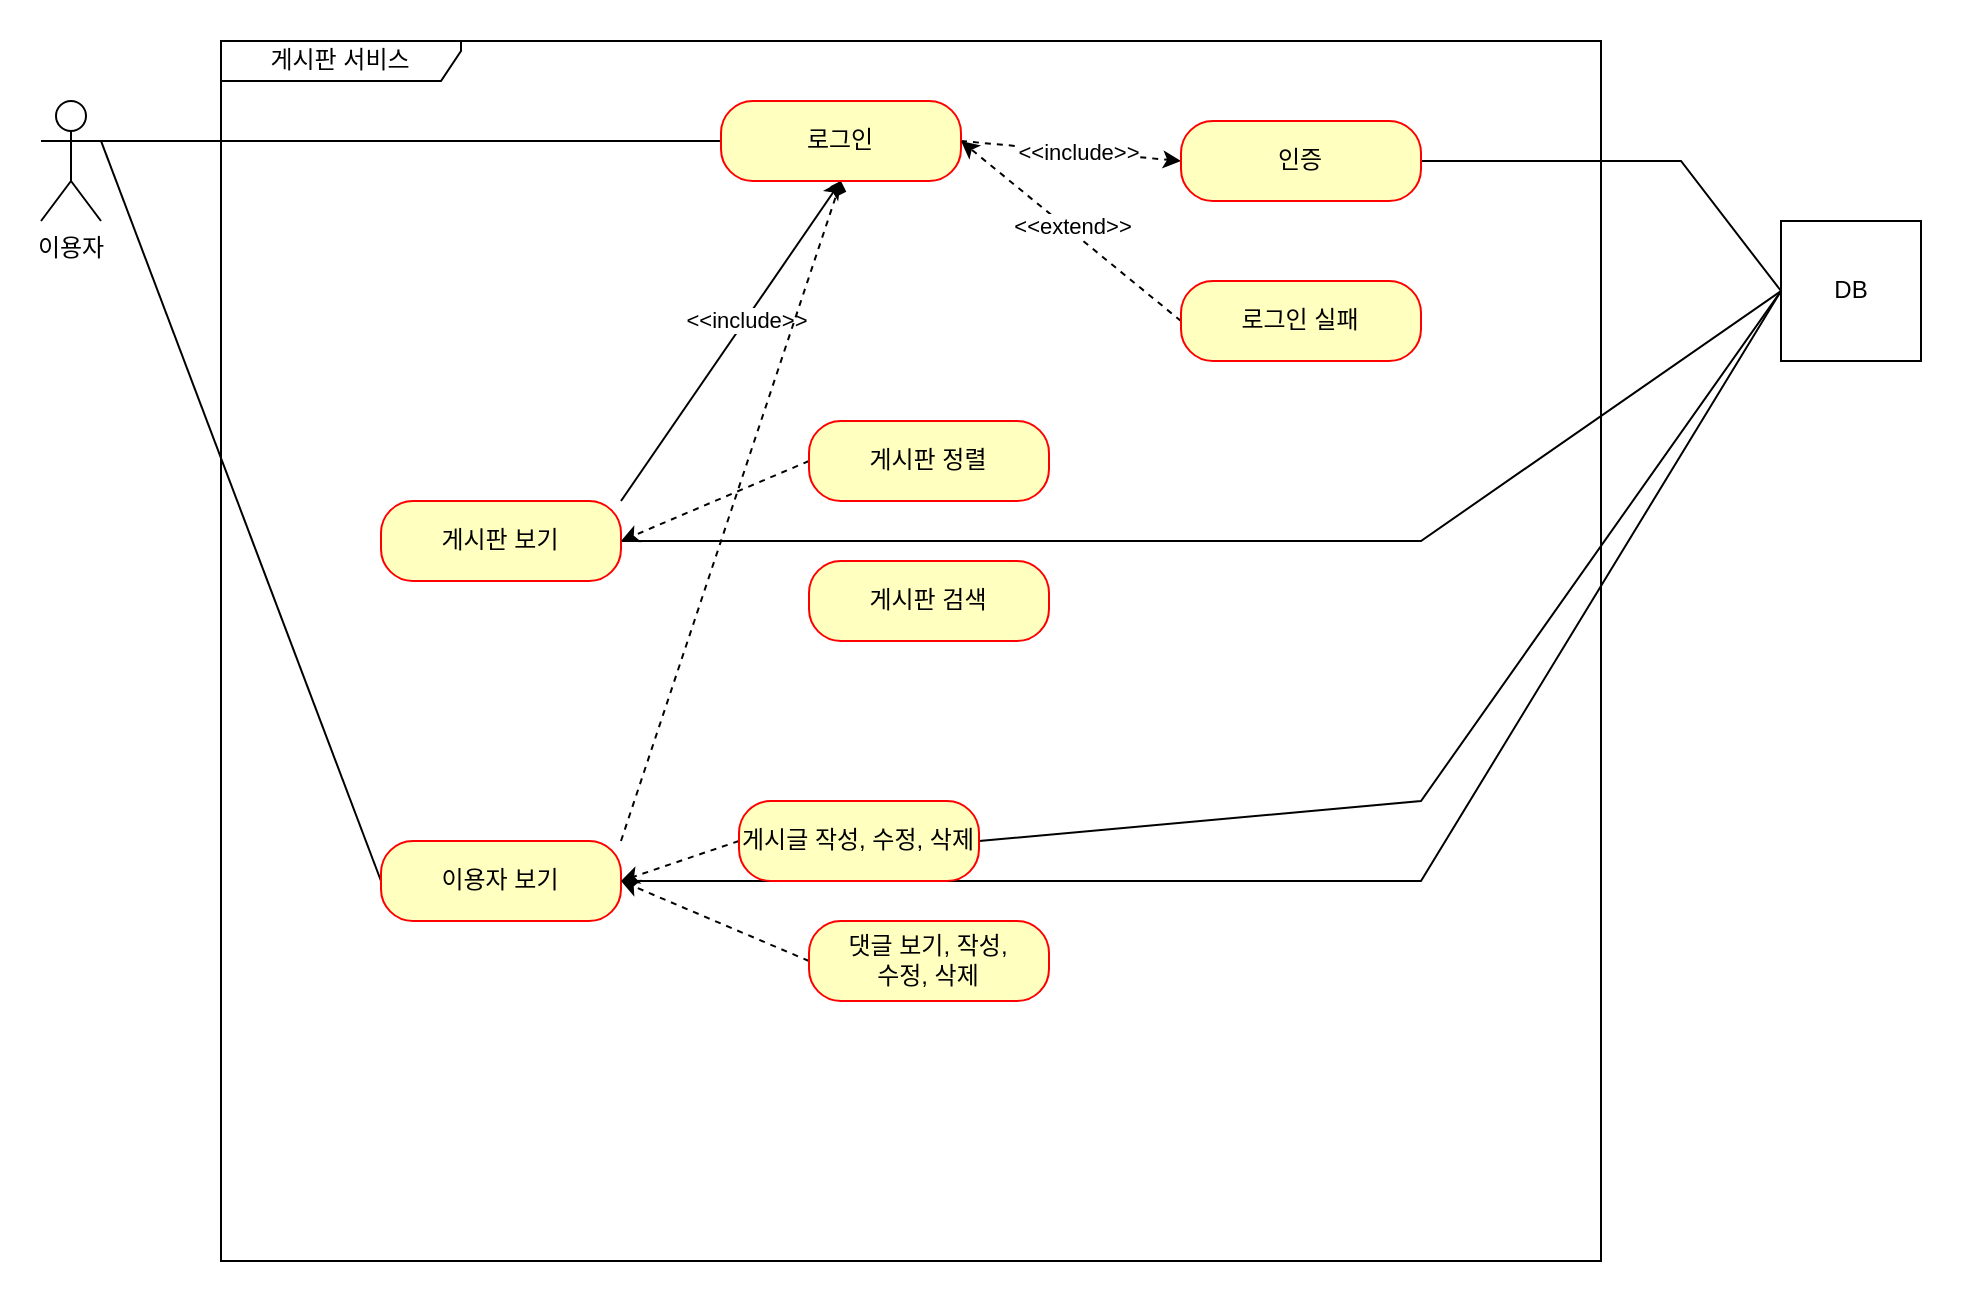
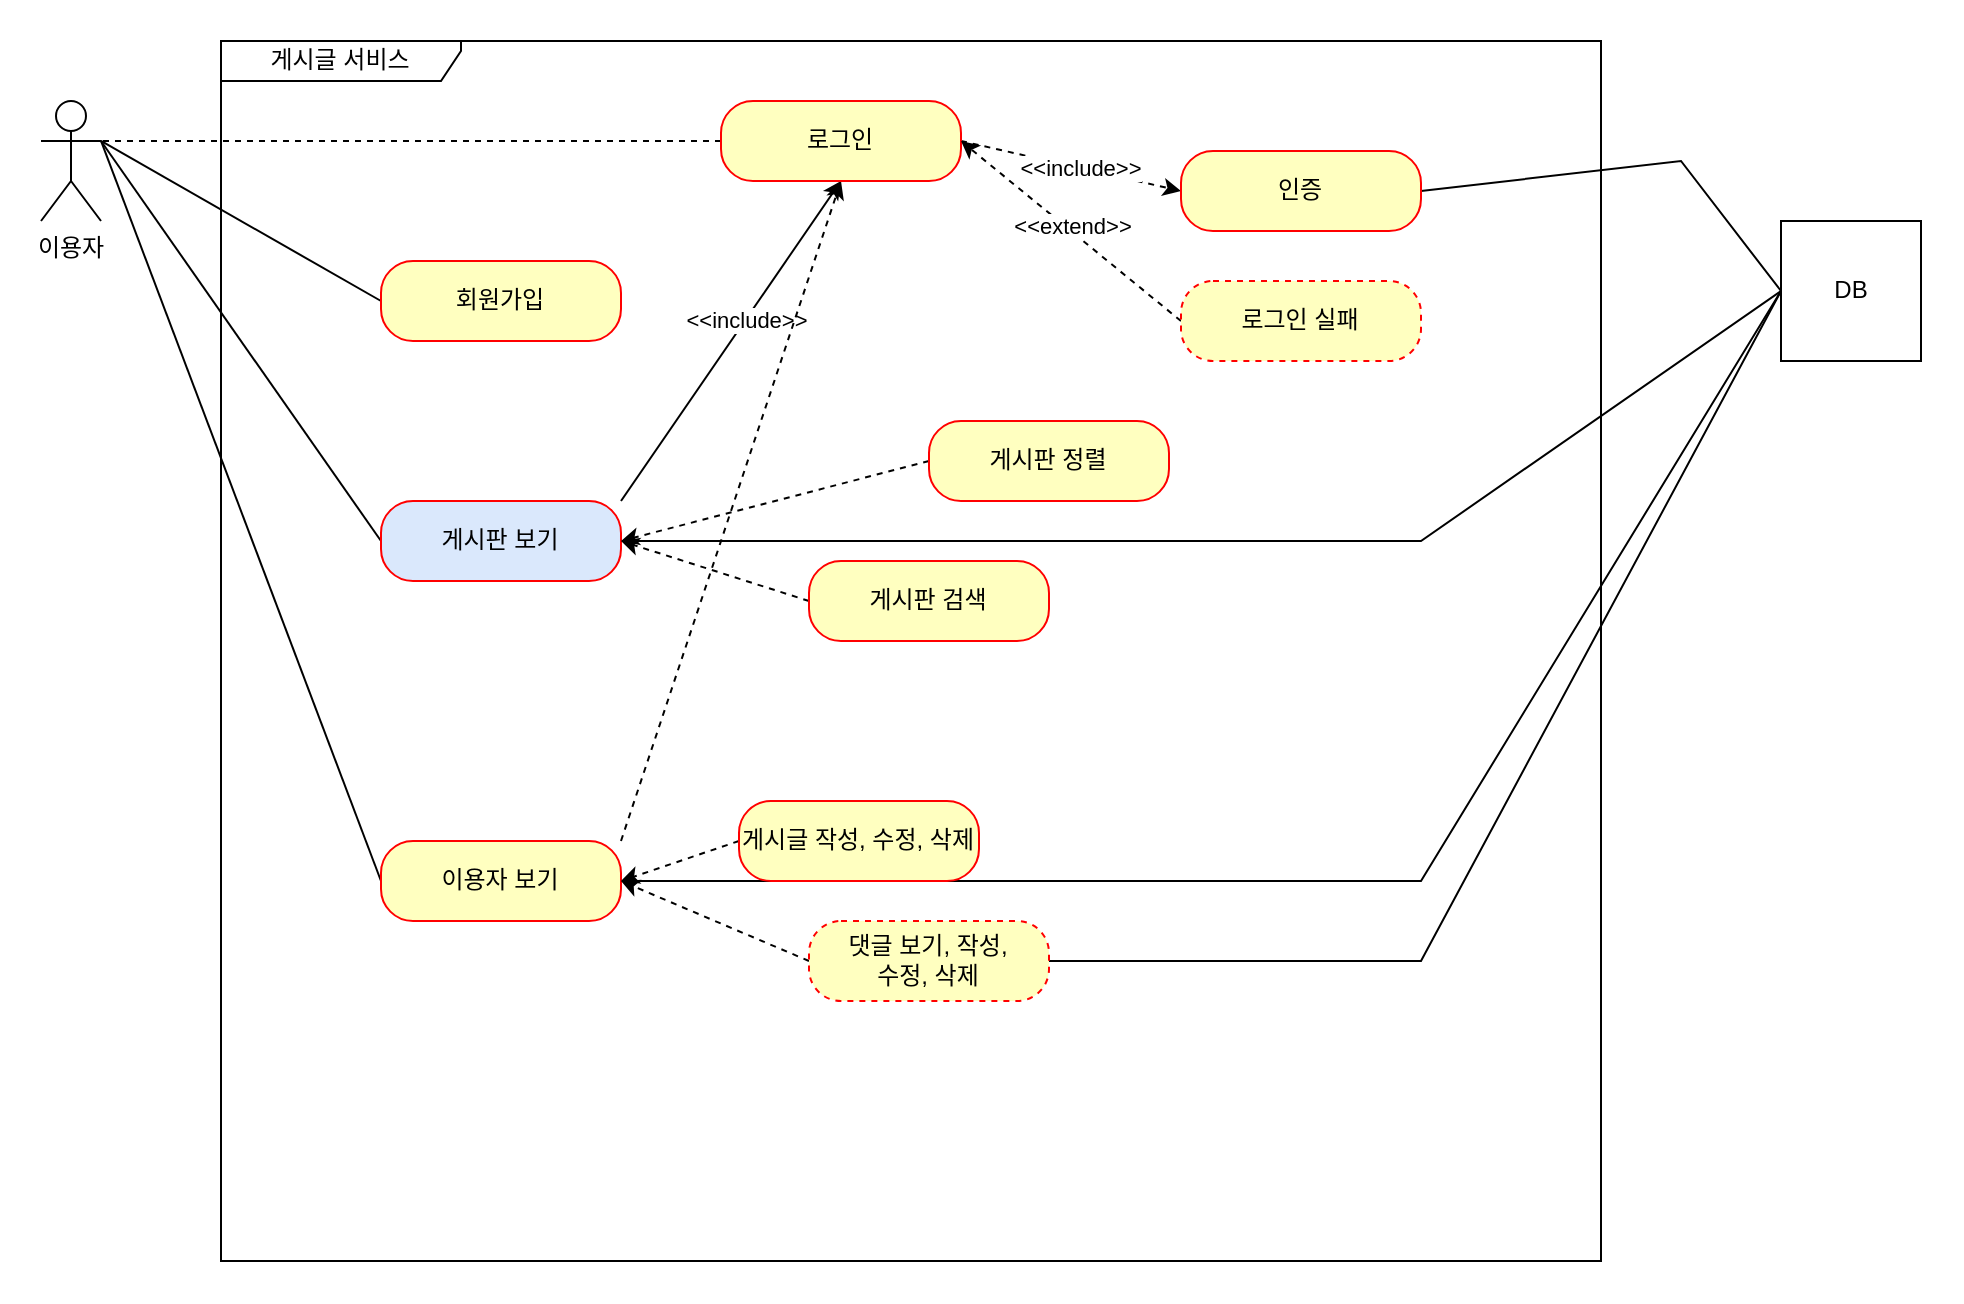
node "게시판 서비스": label "게시판 서비스" -> "게시글 서비스"
edge "로그인" -- "이용자": style solid -> dashed
node "인증": moved (1301, 161) -> (1301, 191)
edge "이용자" -- "회원가입": added
node "회원가입": added
node "로그인 실패": style solid -> dashed
edge "이용자" -- "게시판 보기": added
node "게시판 정렬": moved (929, 461) -> (1049, 461)
edge "이용자 보기" -> "로그인": arrowhead diamond -> classic
node "게시판 보기": fillcolor #ffffc0 -> #dae8fc
edge "게시판 검색" -> "게시판 보기": added
edge "DB" -- "게시글 작성, 수정, 삭제": removed
edge "DB" -- "댓글 보기, 작성, 수정, 삭제": added
node "댓글 보기, 작성, 수정, 삭제": style solid -> dashed
